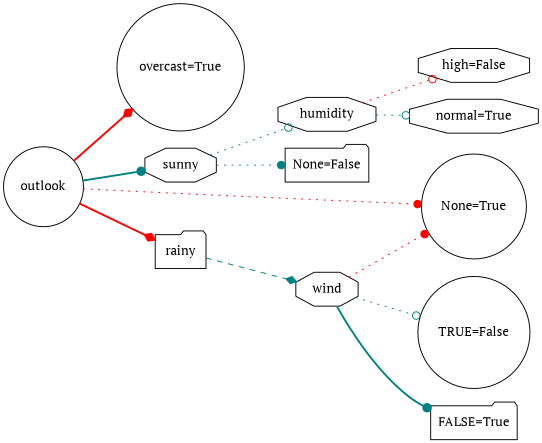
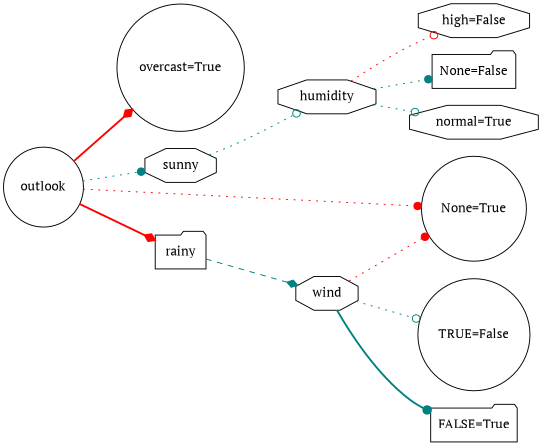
edge "sunny" -> "None=False": now "humidity" -> "None=False"
edge "outlook" -> "sunny": style bold -> dotted
